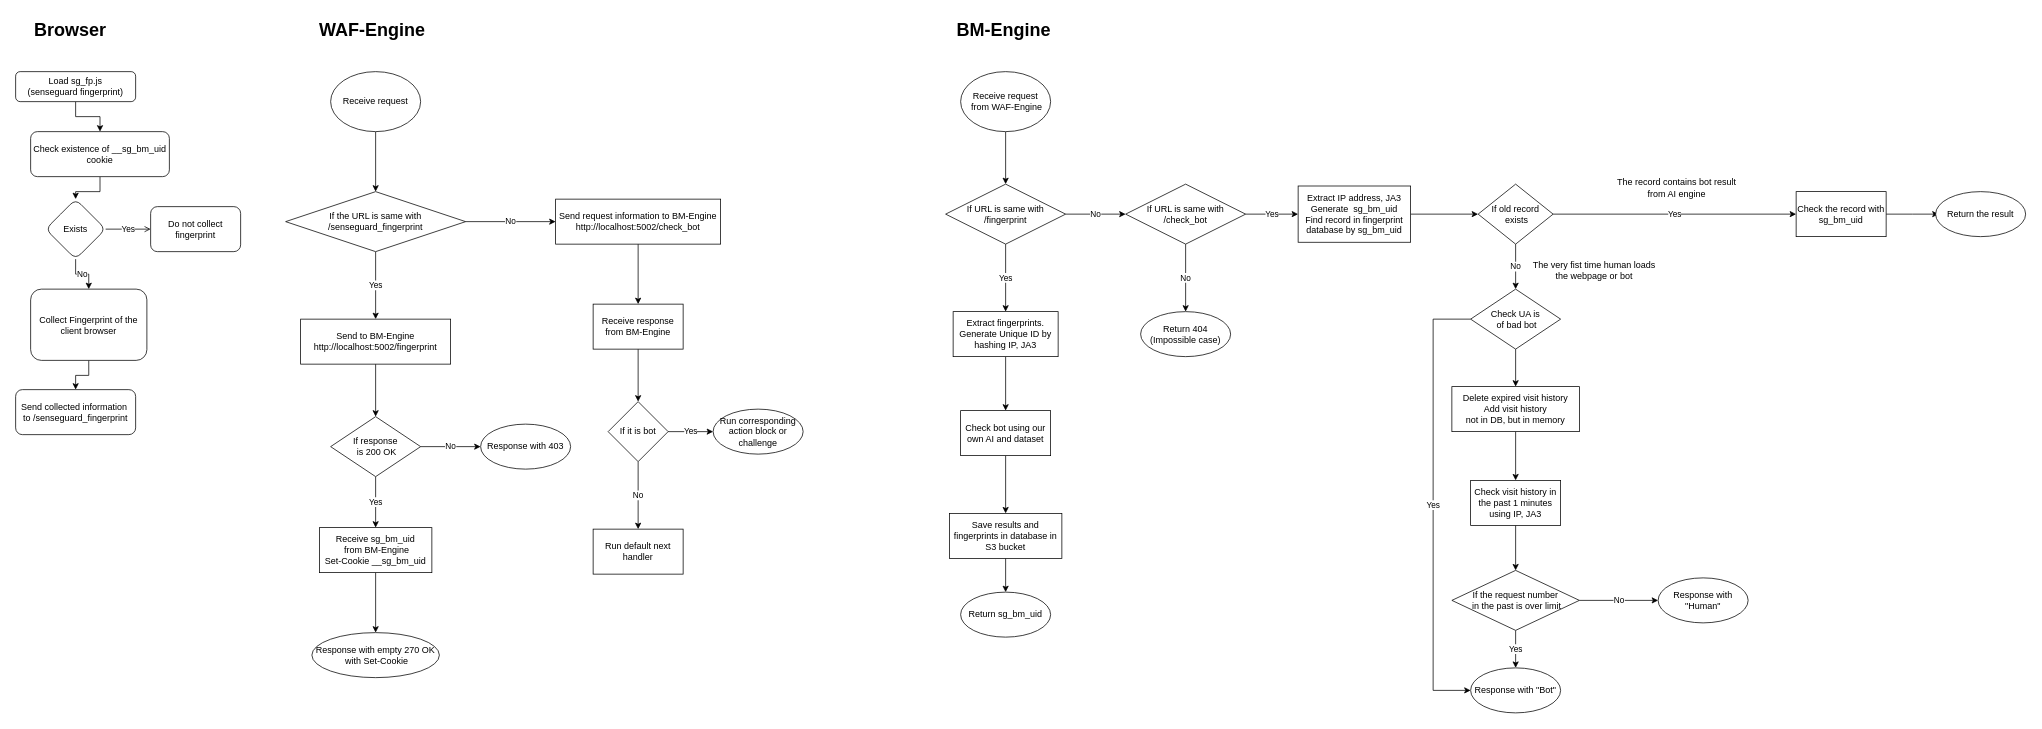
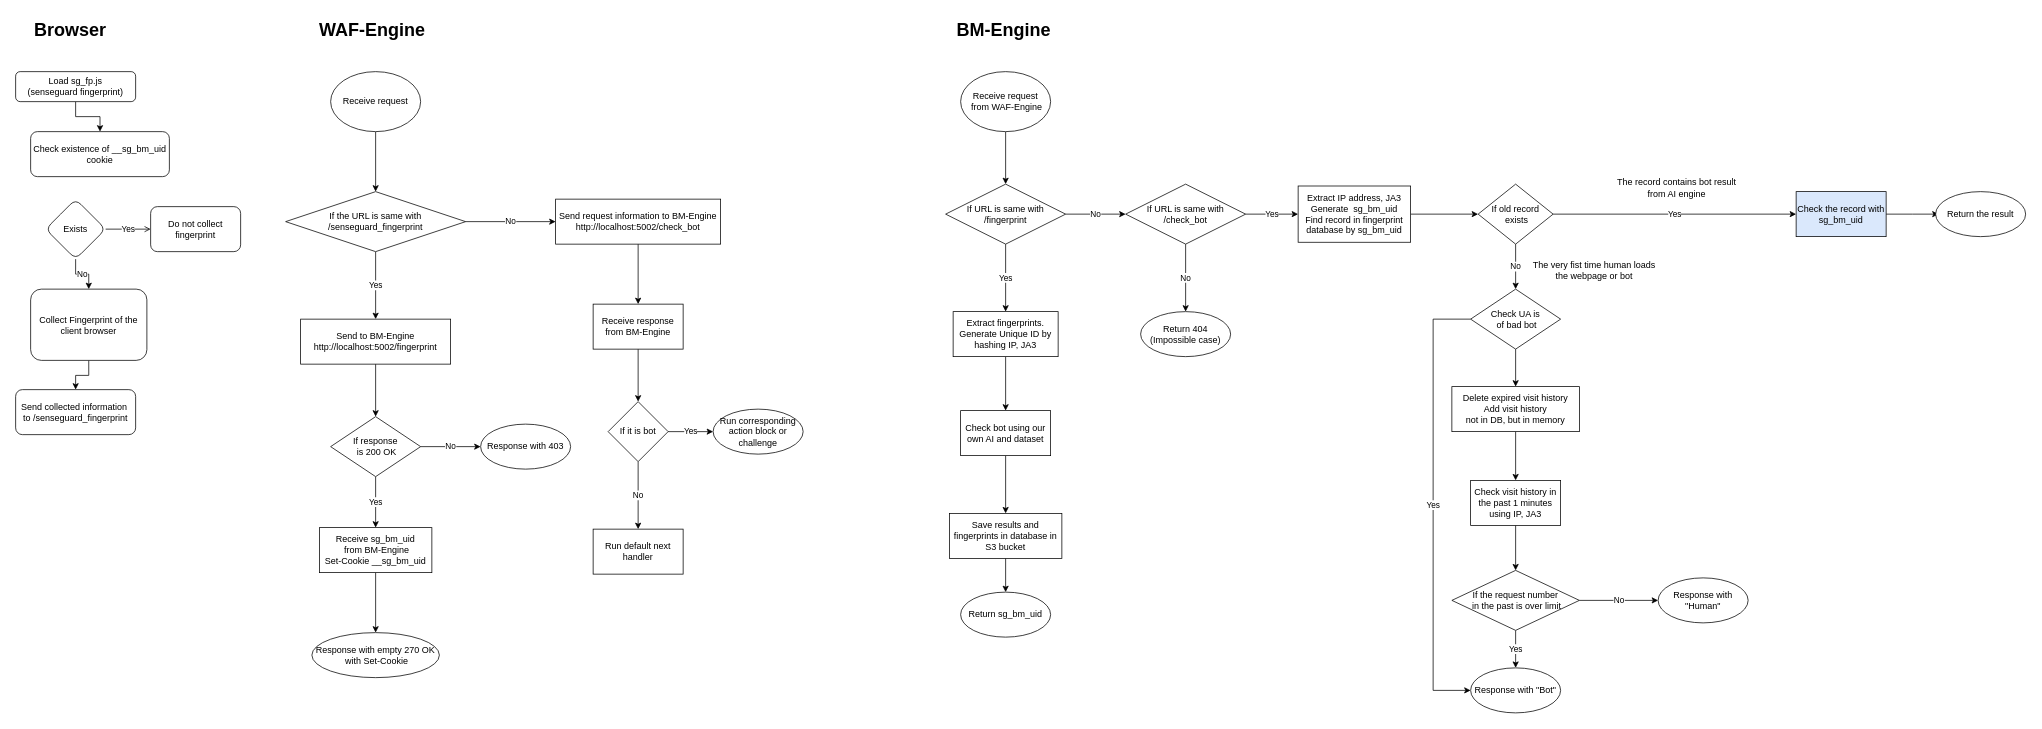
edge "Check existence of __sg_bm_uid cookie" -> "Exists": removed
node "Check the record with sg_bm_uid": fillcolor #ffffff -> #dae8fc
